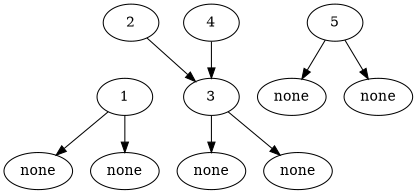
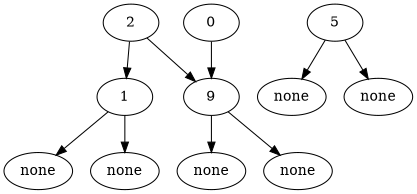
node "4": label "4" -> "0"
edge "2" -> "1": added
node "3": label "3" -> "9"
